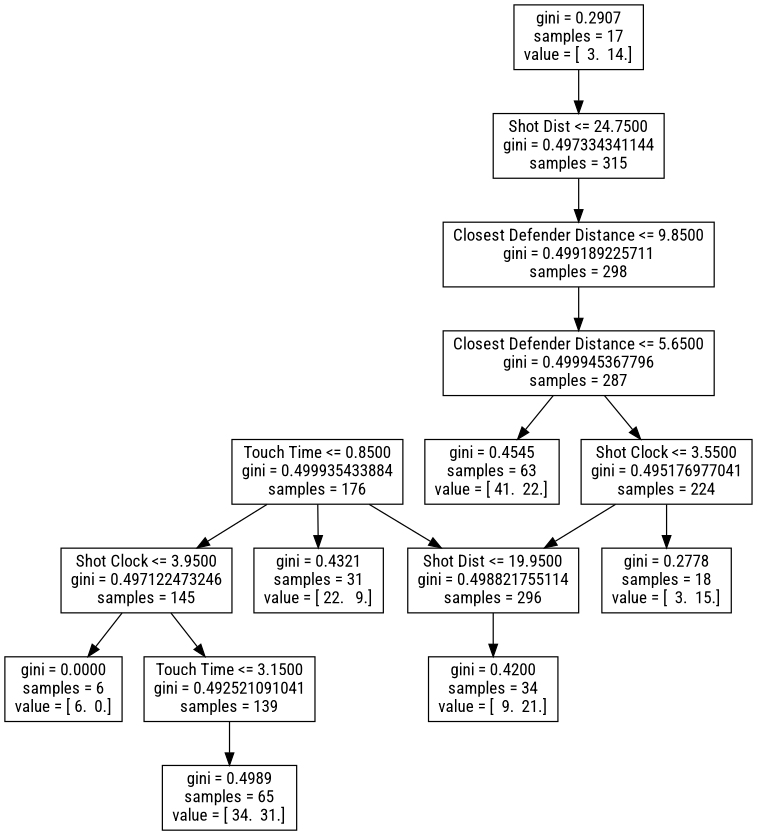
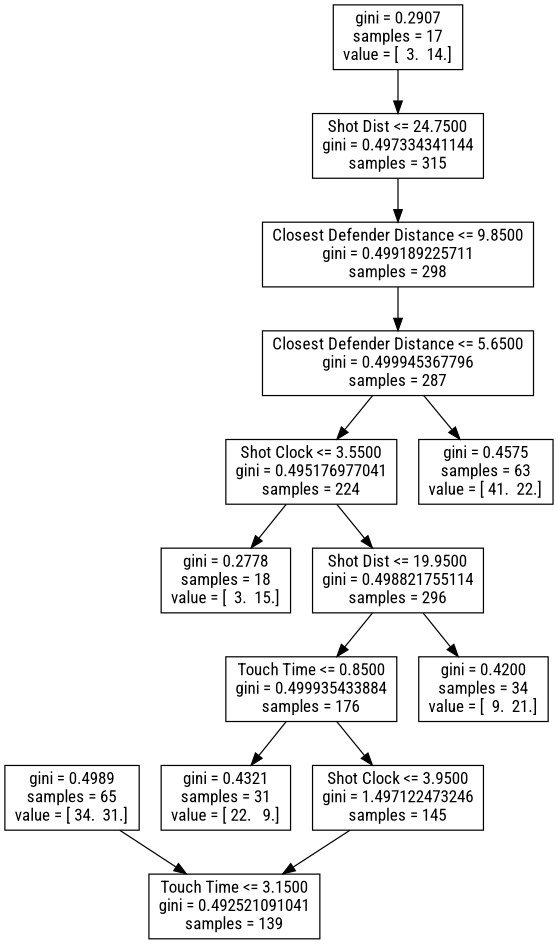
node "gini = 0.4545 samples = 63 value = [ 41.  22.]": label "gini = 0.4545 samples = 63 value = [ 41.  22.]" -> "gini = 0.4575 samples = 63 value = [ 41.  22.]"
edge "Touch Time <= 0.8500 gini = 0.499935433884 samples = 176" -> "Shot Dist <= 19.9500 gini = 0.498821755114 samples = 296": reversed
node "Shot Clock <= 3.9500 gini = 0.497122473246 samples = 145": label "Shot Clock <= 3.9500 gini = 0.497122473246 samples = 145" -> "Shot Clock <= 3.9500 gini = 1.497122473246 samples = 145"
node "gini = 0.0000 samples = 6 value = [ 6.  0.]": removed
edge "Touch Time <= 3.1500 gini = 0.492521091041 samples = 139" -> "gini = 0.4989 samples = 65 value = [ 34.  31.]": reversed
